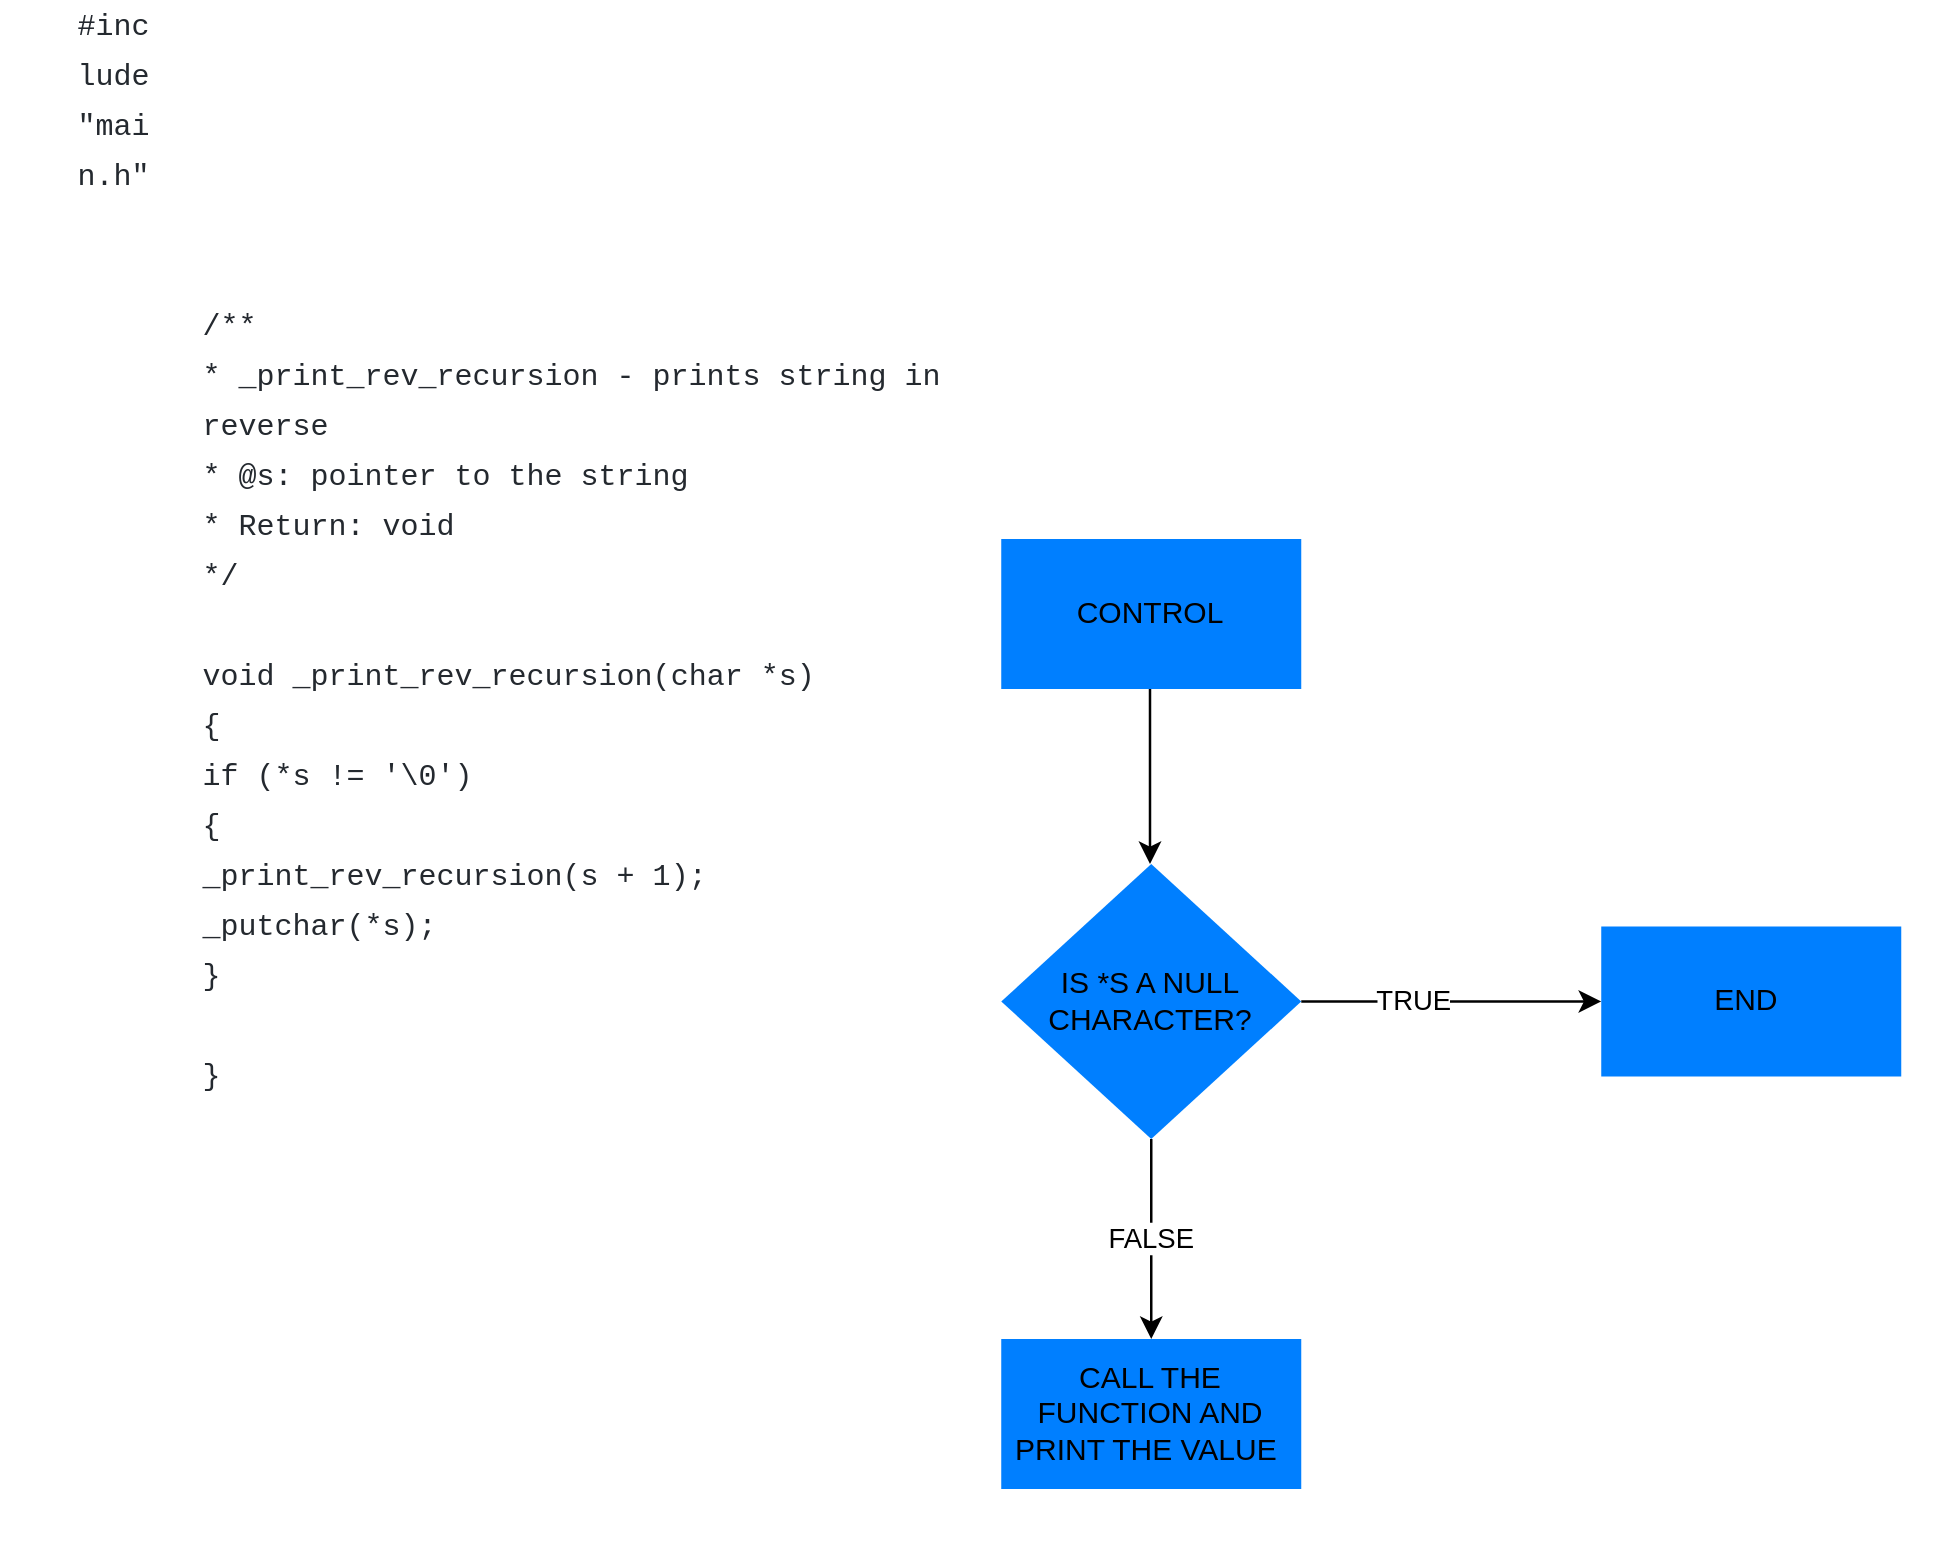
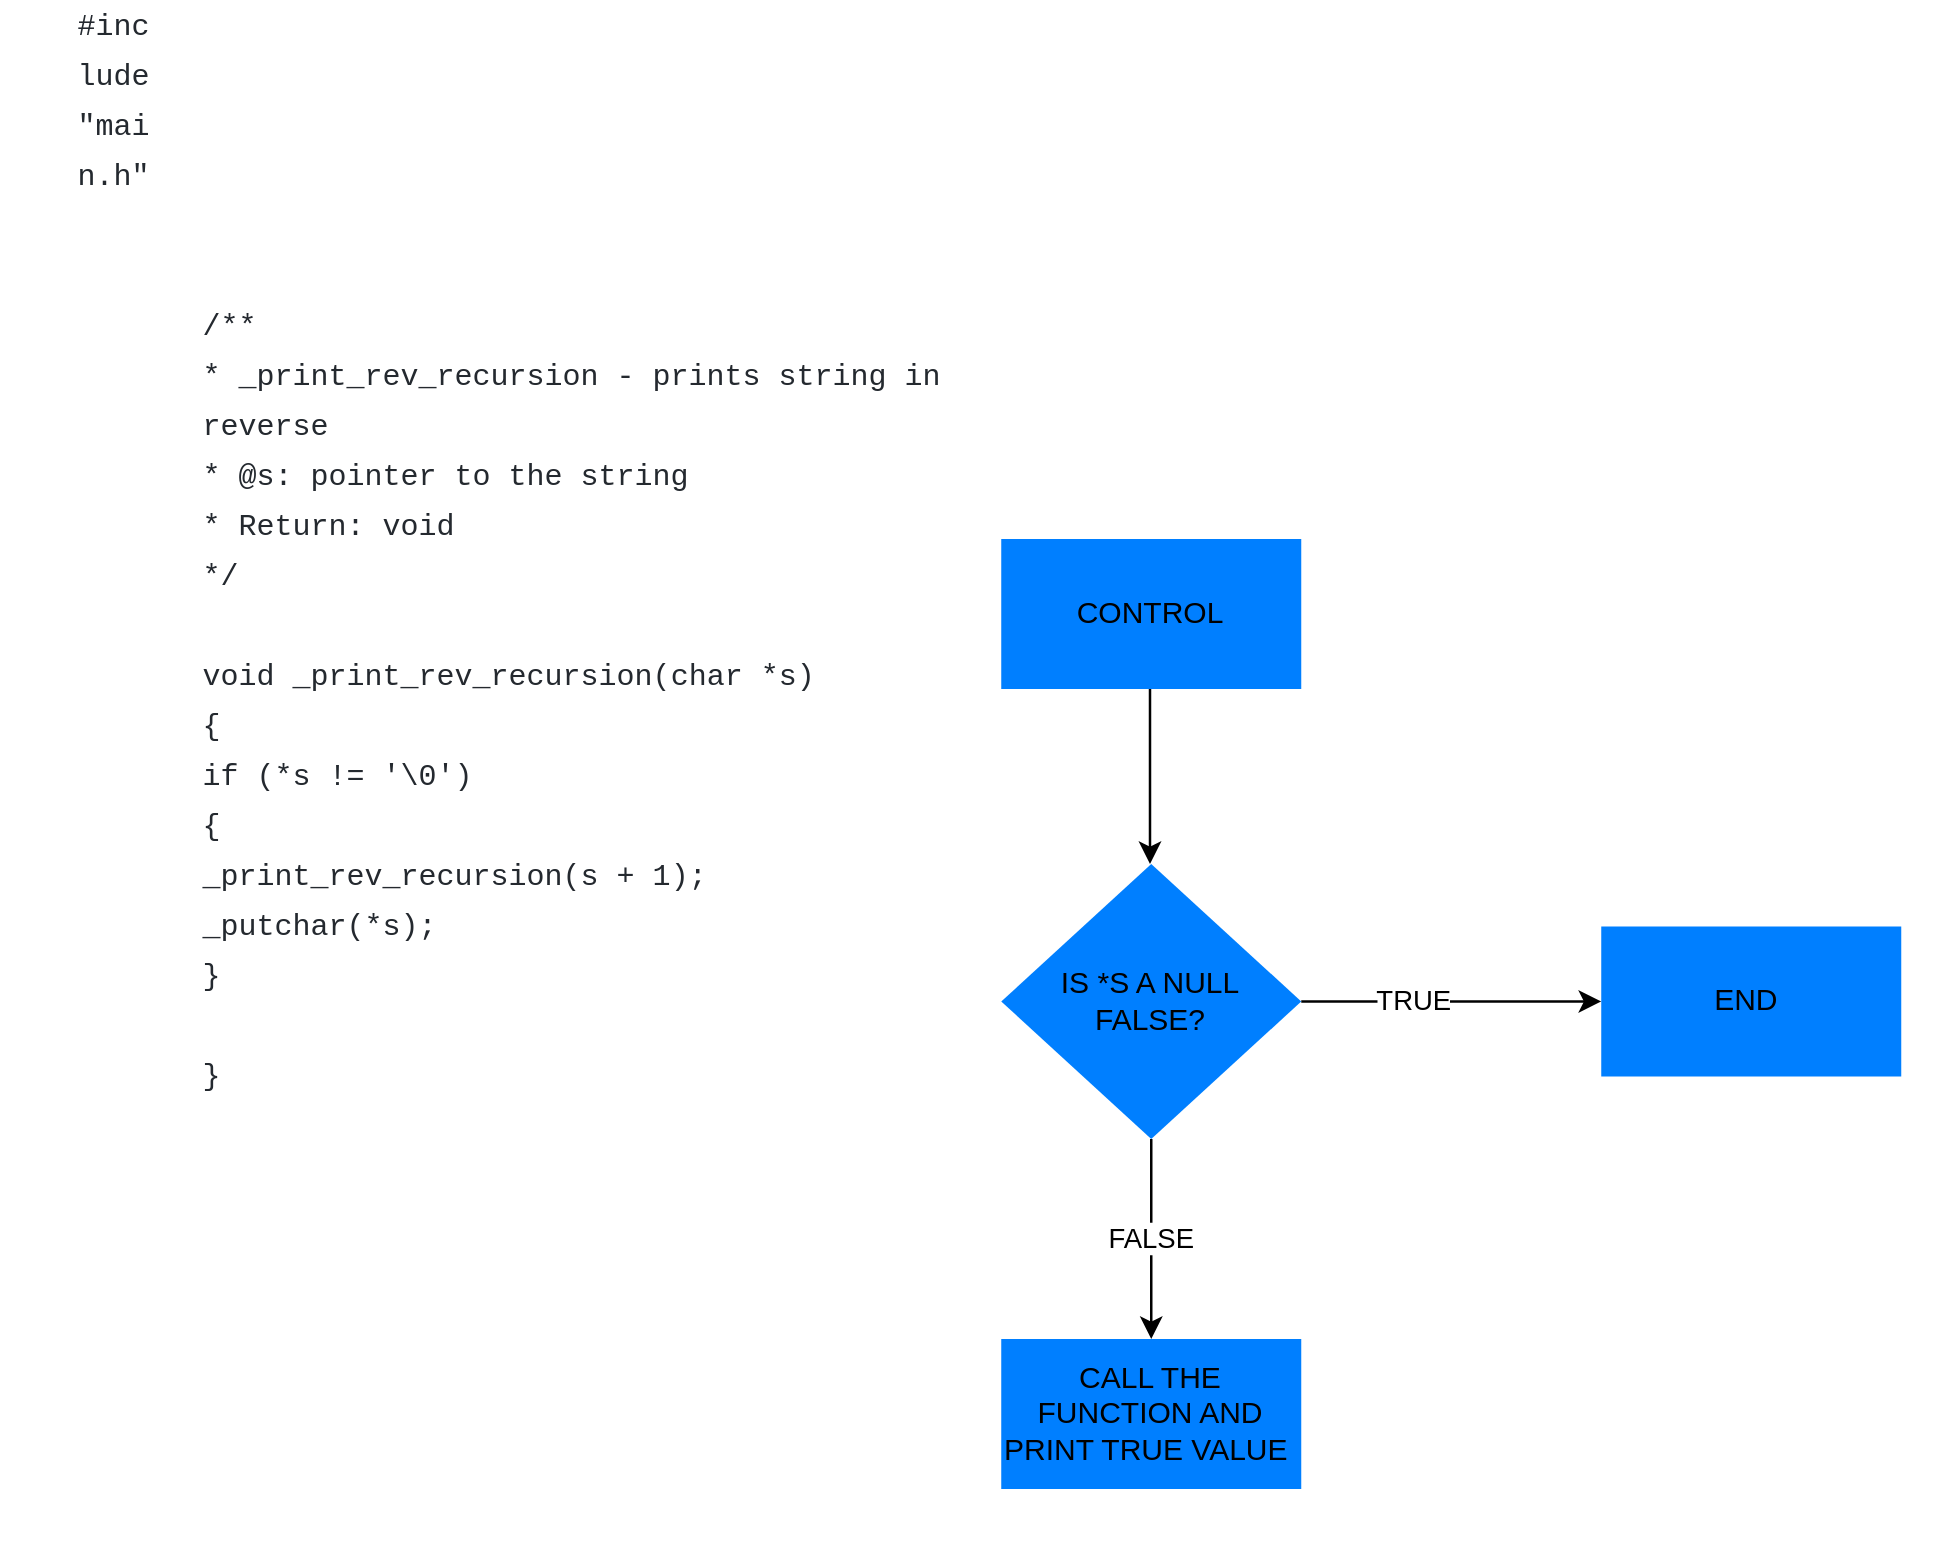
node "IS *S A NULL CHARACTER?": label "IS *S A NULL CHARACTER?" -> "IS *S A NULL FALSE?"
node "CALL THE FUNCTION AND PRINT THE VALUE": label "CALL THE FUNCTION AND PRINT THE VALUE" -> "CALL THE FUNCTION AND PRINT TRUE VALUE"
